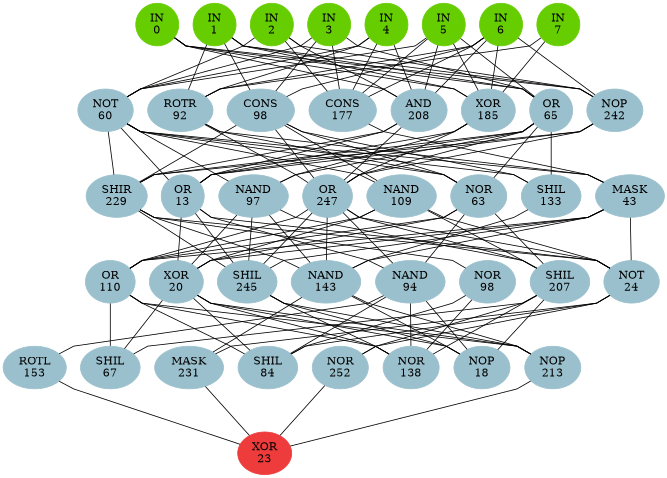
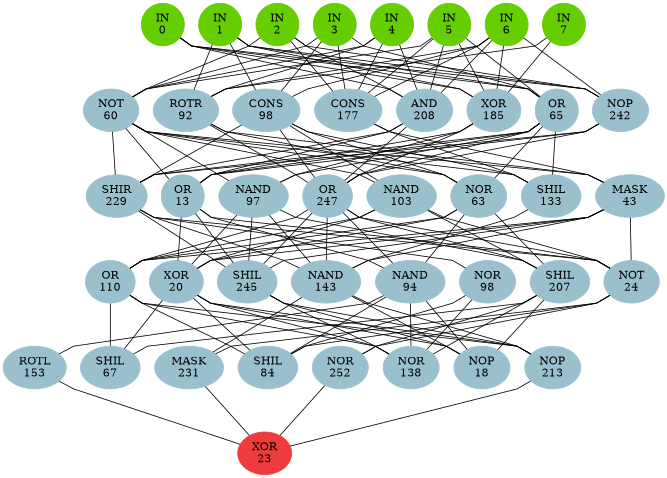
edge "CONS 177" -- "SHIL 133": added
node "NAND 109": label "NAND 109" -> "NAND 103"
